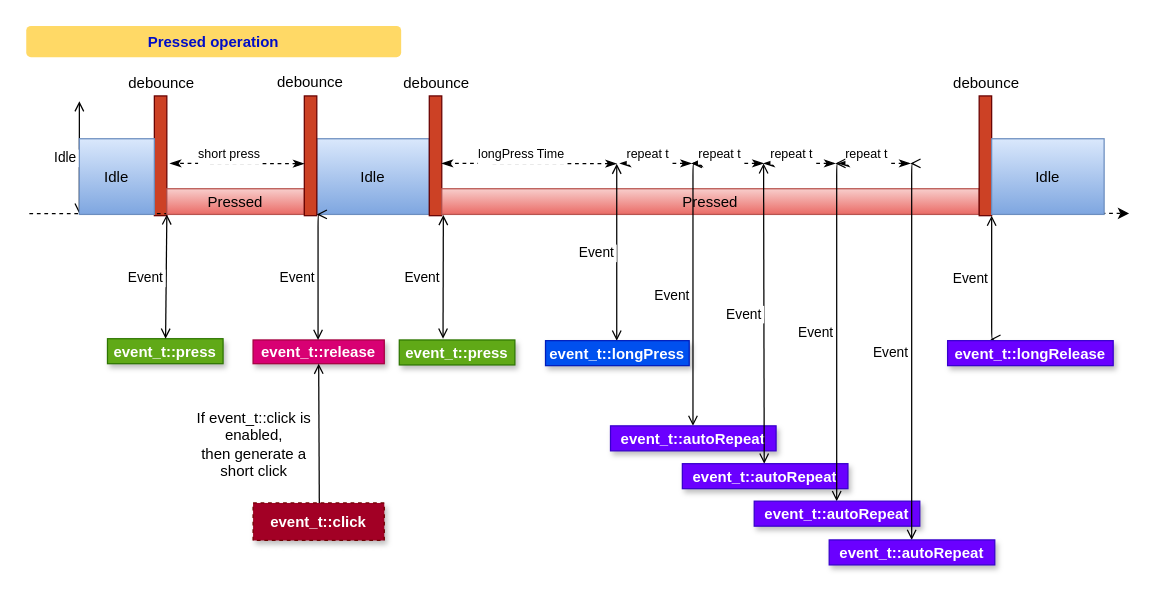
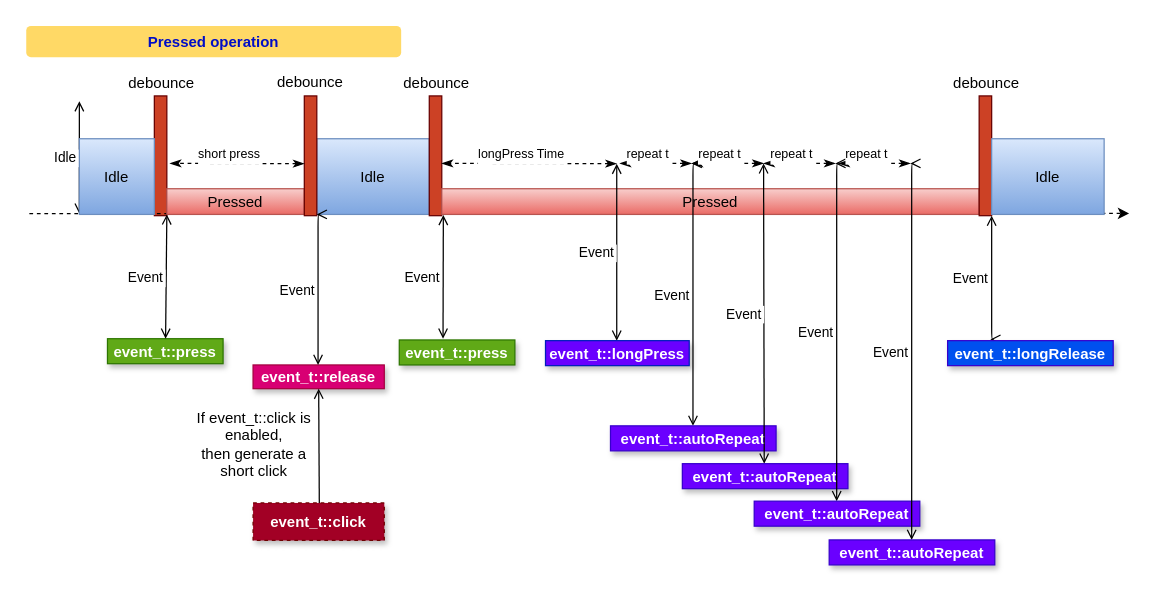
node "event_t::release": moved (319, 352) -> (319, 377)
node "event_t::longPress": fillcolor #0050ef -> #6a00ff
node "event_t::longRelease": fillcolor #6a00ff -> #0050ef
